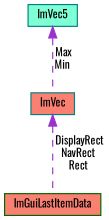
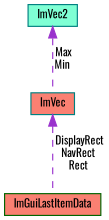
node "ImVec5": label "ImVec5" -> "ImVec2"
